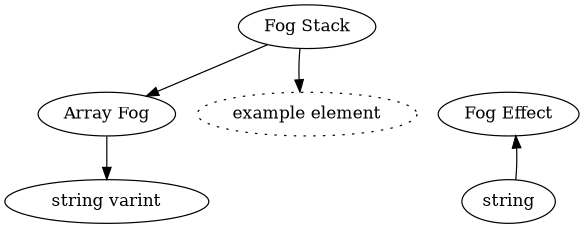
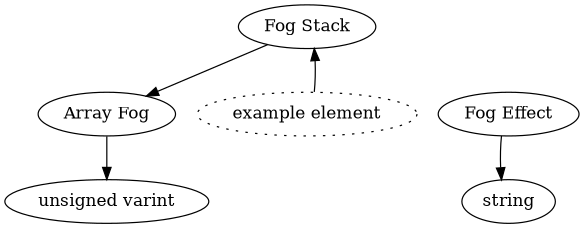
edge "Fog Stack" -> "example element": reversed
edge "string" -> "Fog Effect": reversed
node "string varint": label "string varint" -> "unsigned varint"
